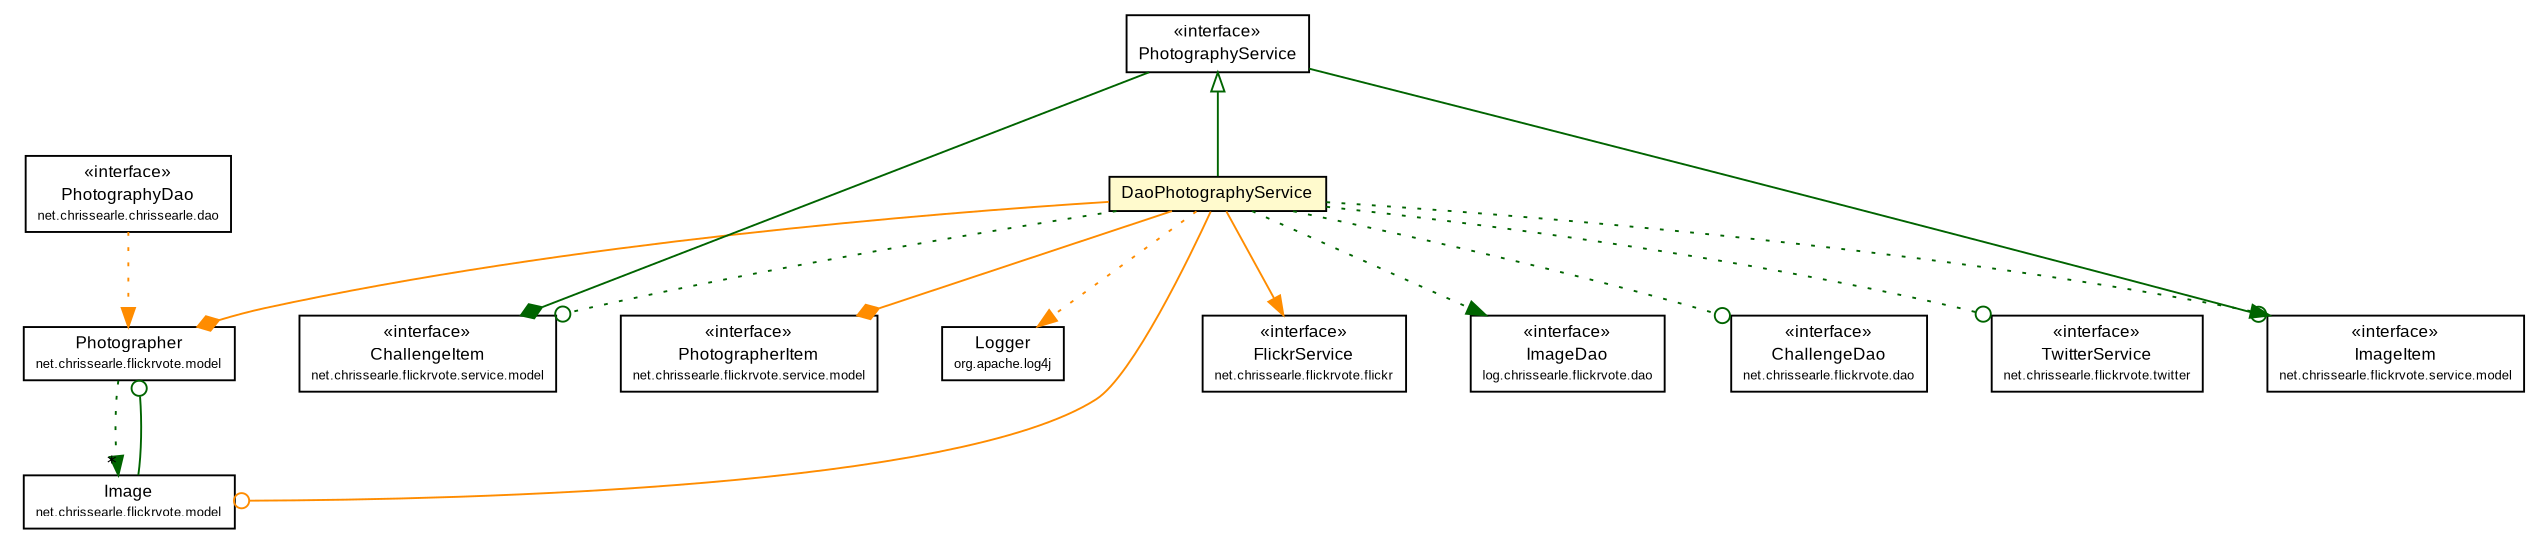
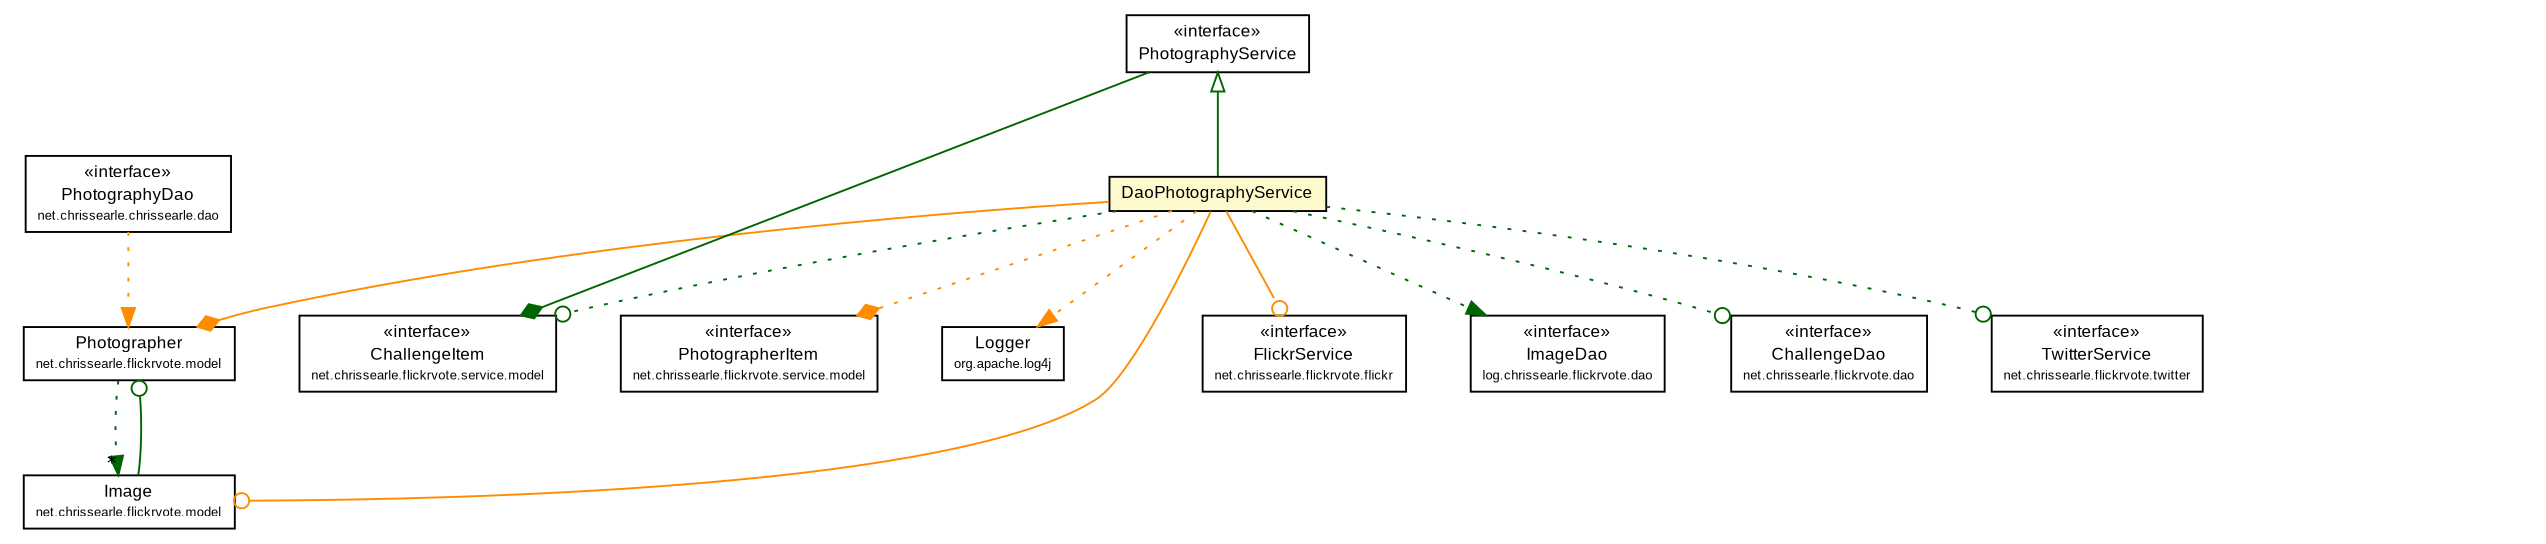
edge "DaoPhotographyService" -> "FlickrService": arrowhead normal -> odot
edge "DaoPhotographyService" -> "PhotographerItem": style solid -> dotted
node "ImageItem": removed
